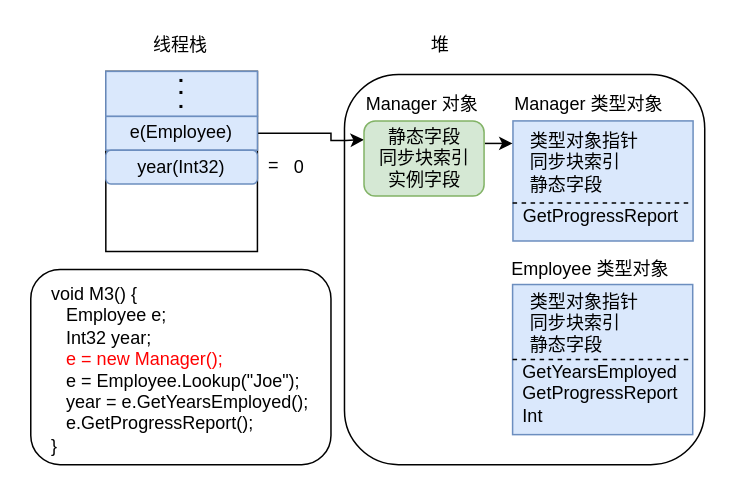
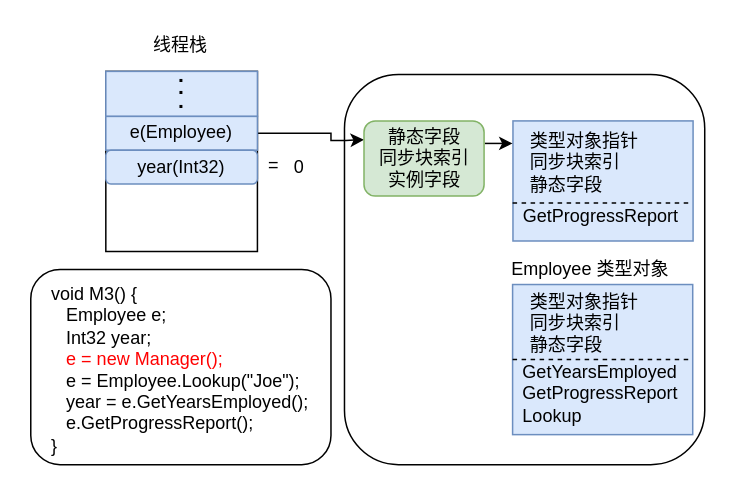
node "堆": removed
node "Manager 对象": removed
node "Manager 类型对象": removed
node "GetYearsEmployed GetProgressReport Int": label "GetYearsEmployed GetProgressReport Int" -> "GetYearsEmployed GetProgressReport Lookup"
